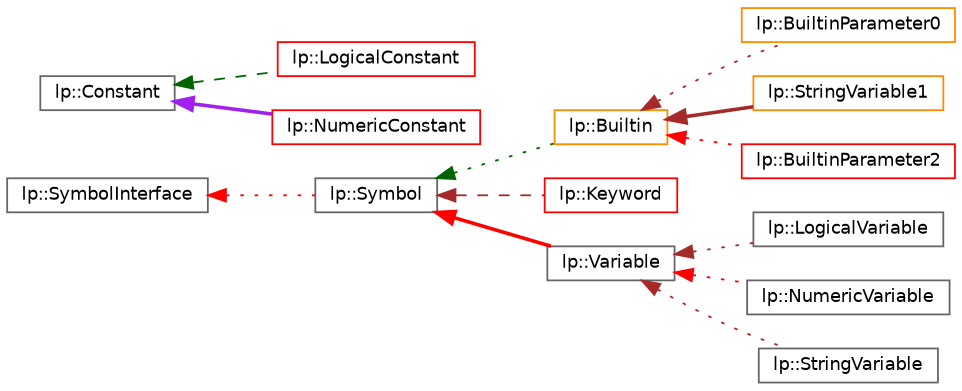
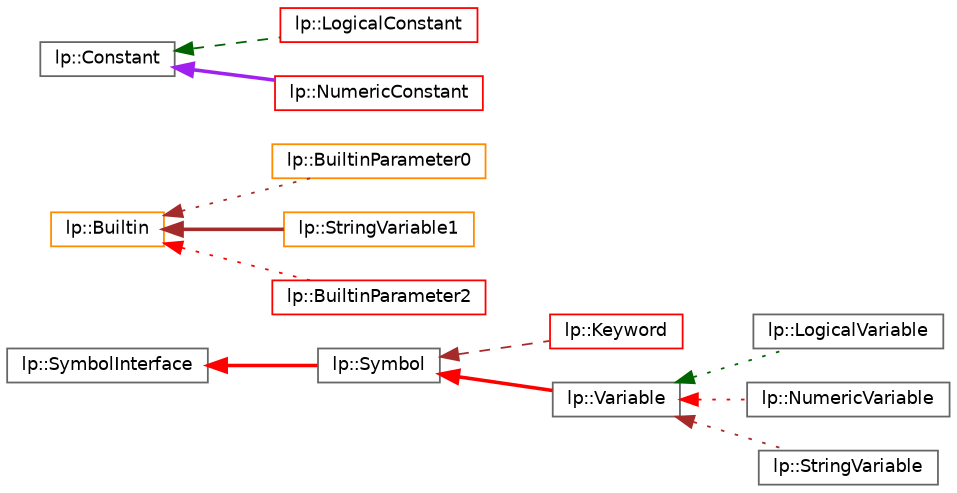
edge "lp::Builtin" -> "lp::Symbol": removed
edge "lp::Symbol" -> "lp::SymbolInterface": style dotted -> bold
edge "lp::LogicalVariable" -> "lp::Variable": color brown -> darkgreen
